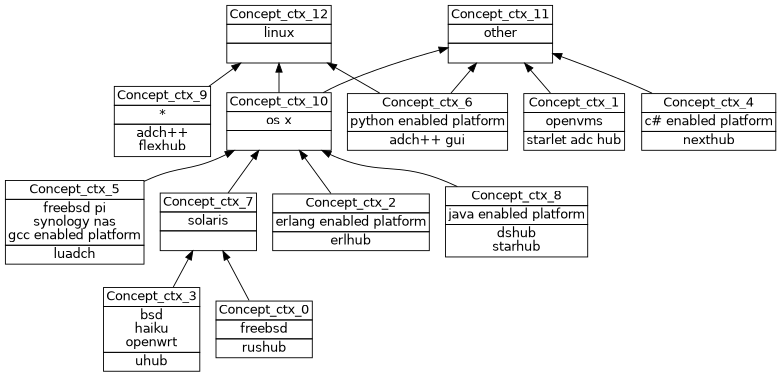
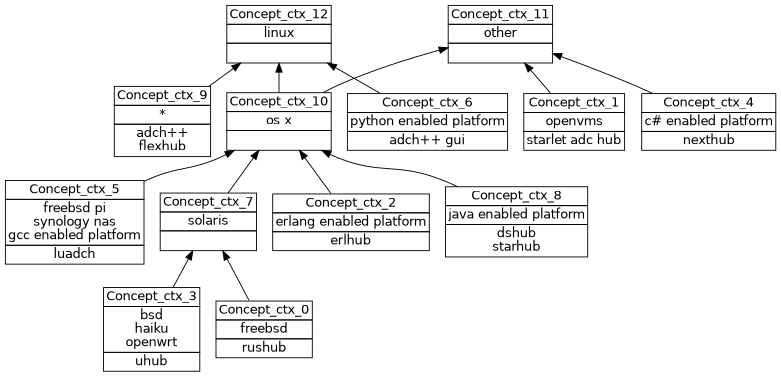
edge "Concept_ctx_6" -> "Concept_ctx_11": removed
